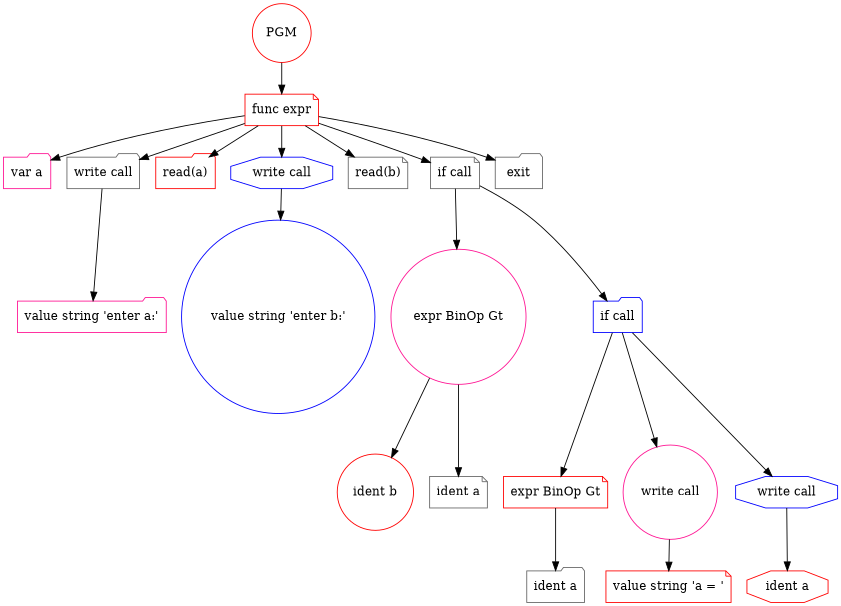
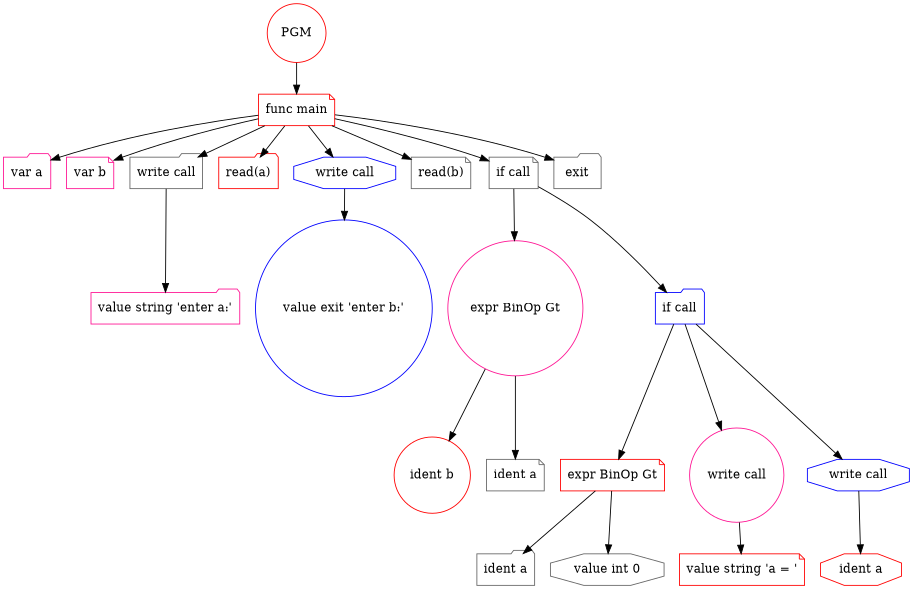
node "func expr": label "func expr" -> "func main"
node "var b": added
node "value string 'enter b:'": label "value string 'enter b:'" -> "value exit 'enter b:'"
node "value int 0": added
